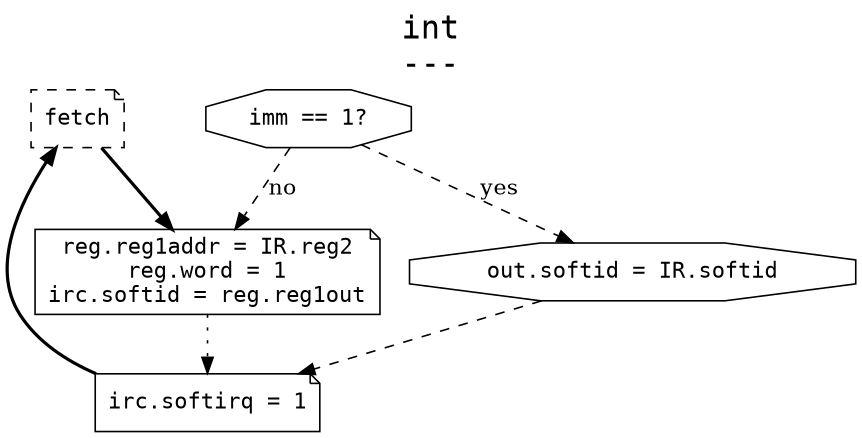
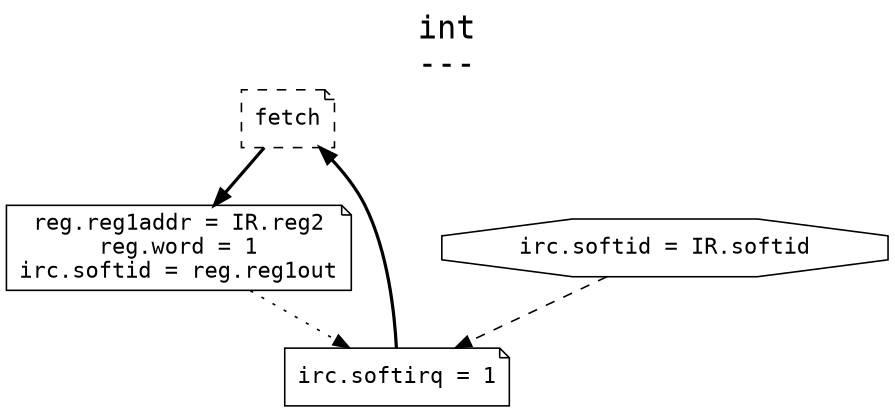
node "imm == 1?": removed
node "out.softid = IR.softid": label "out.softid = IR.softid" -> "irc.softid = IR.softid"
